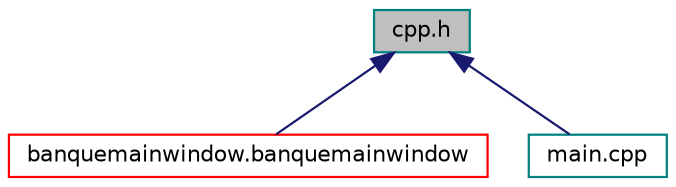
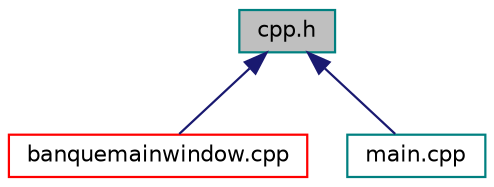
node "banquemainwindow.banquemainwindow": label "banquemainwindow.banquemainwindow" -> "banquemainwindow.cpp"
